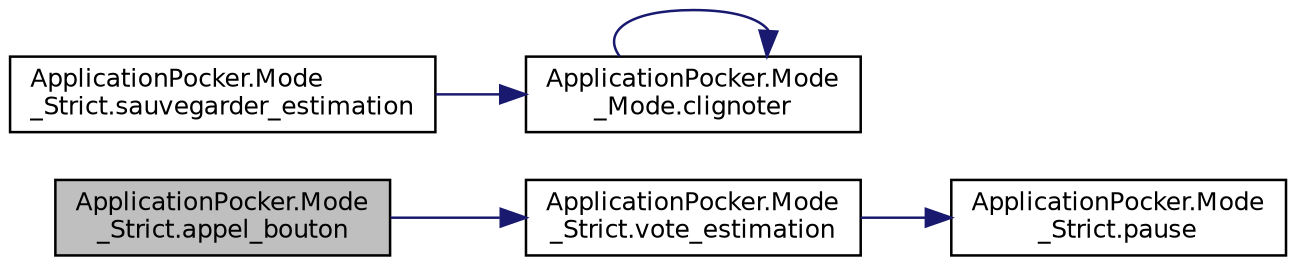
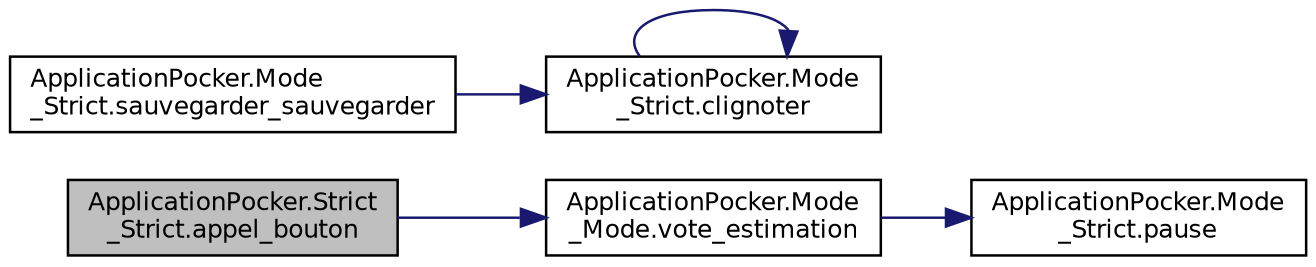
node "ApplicationPocker.Mode _Strict.sauvegarder_estimation": label "ApplicationPocker.Mode _Strict.sauvegarder_estimation" -> "ApplicationPocker.Mode _Strict.sauvegarder_sauvegarder"
node "ApplicationPocker.Mode _Mode.clignoter": label "ApplicationPocker.Mode _Mode.clignoter" -> "ApplicationPocker.Mode _Strict.clignoter"
node "ApplicationPocker.Mode _Strict.appel_bouton": label "ApplicationPocker.Mode _Strict.appel_bouton" -> "ApplicationPocker.Strict _Strict.appel_bouton"
node "ApplicationPocker.Mode _Strict.vote_estimation": label "ApplicationPocker.Mode _Strict.vote_estimation" -> "ApplicationPocker.Mode _Mode.vote_estimation"
